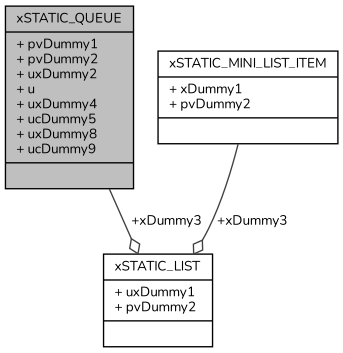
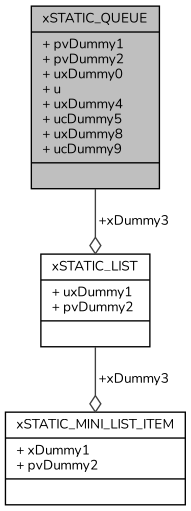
node "xSTATIC_QUEUE": text "+ uxDummy2" -> "+ uxDummy0"
edge "xSTATIC_MINI_LIST_ITEM" -> "xSTATIC_LIST": reversed
